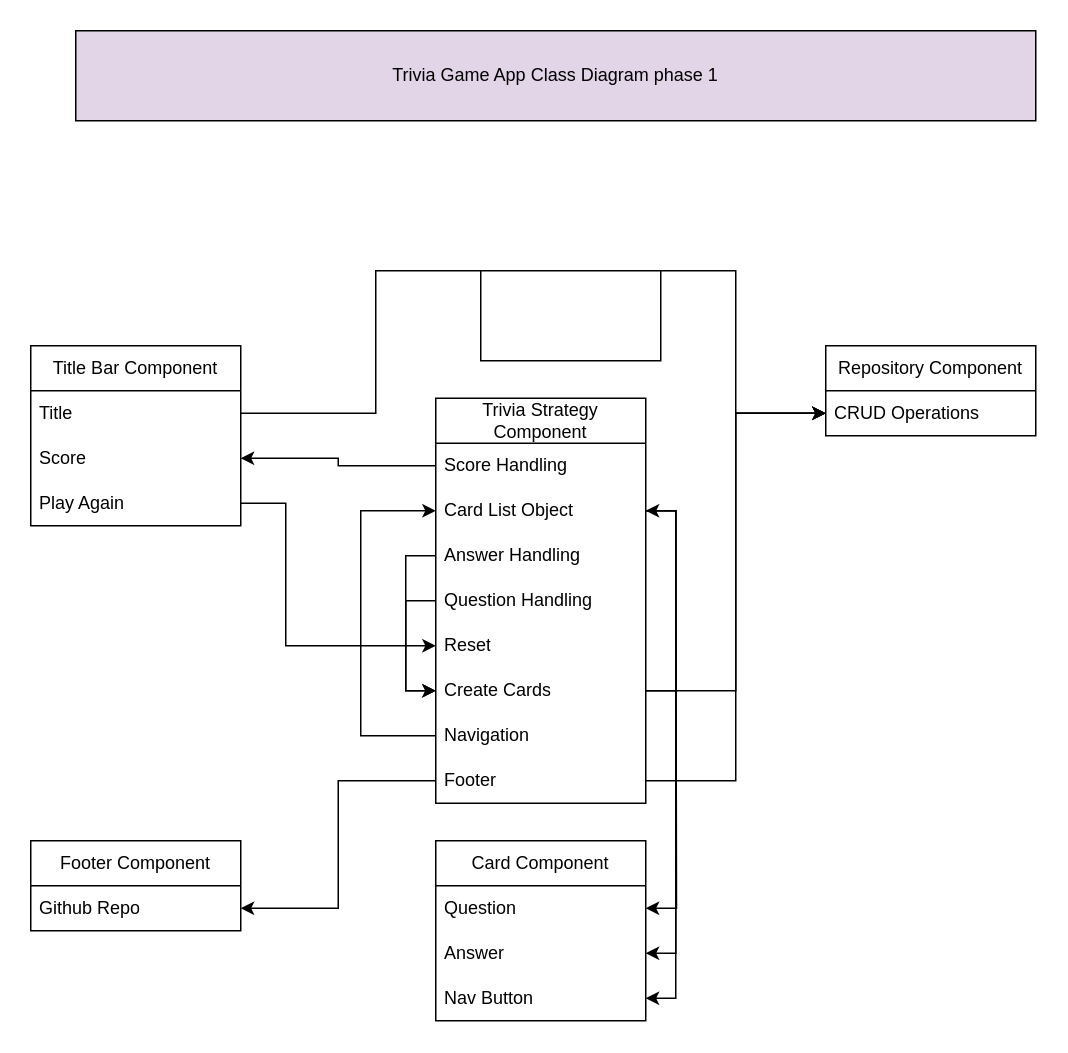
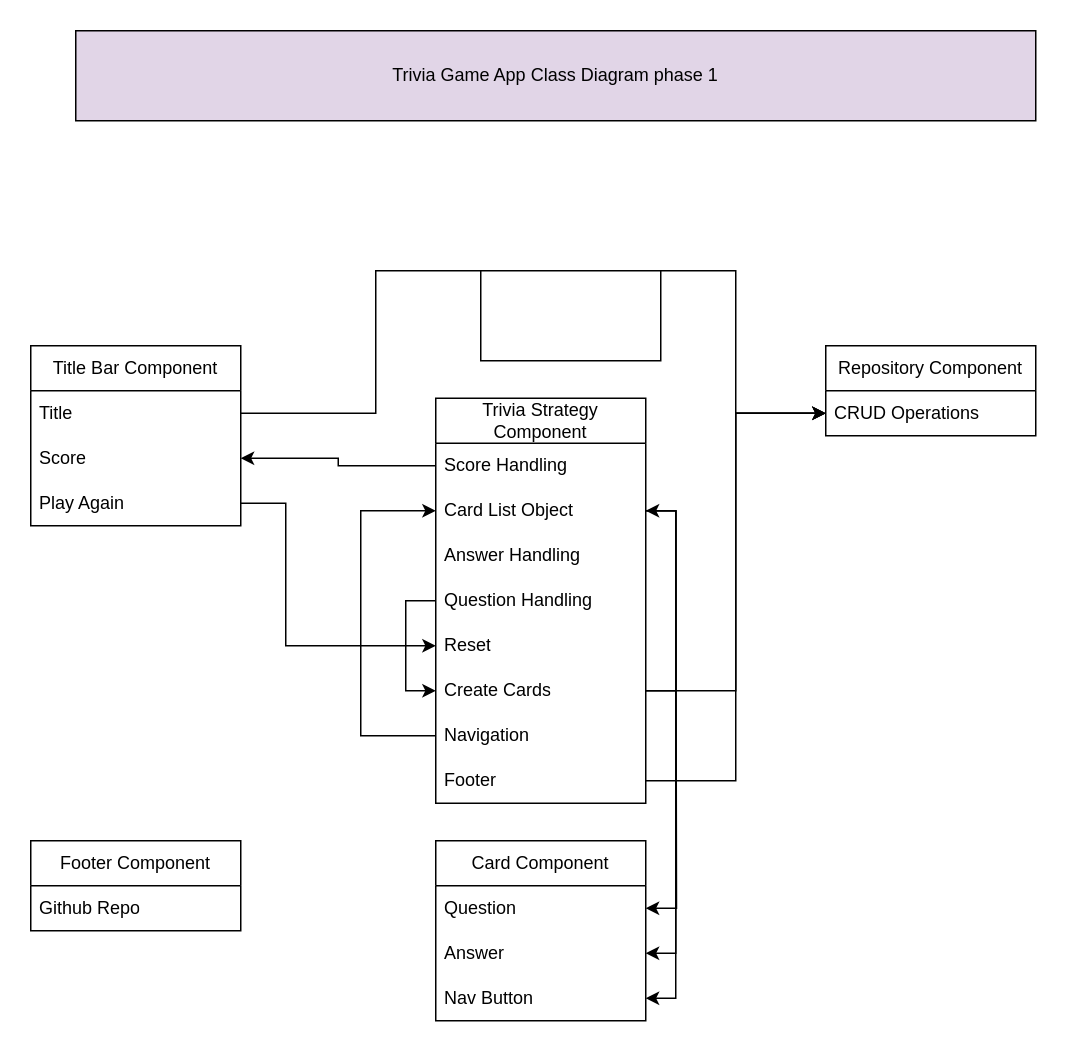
edge "Answer Handling" -> "Create Cards": removed
edge "Footer" -> "Github Repo": removed
